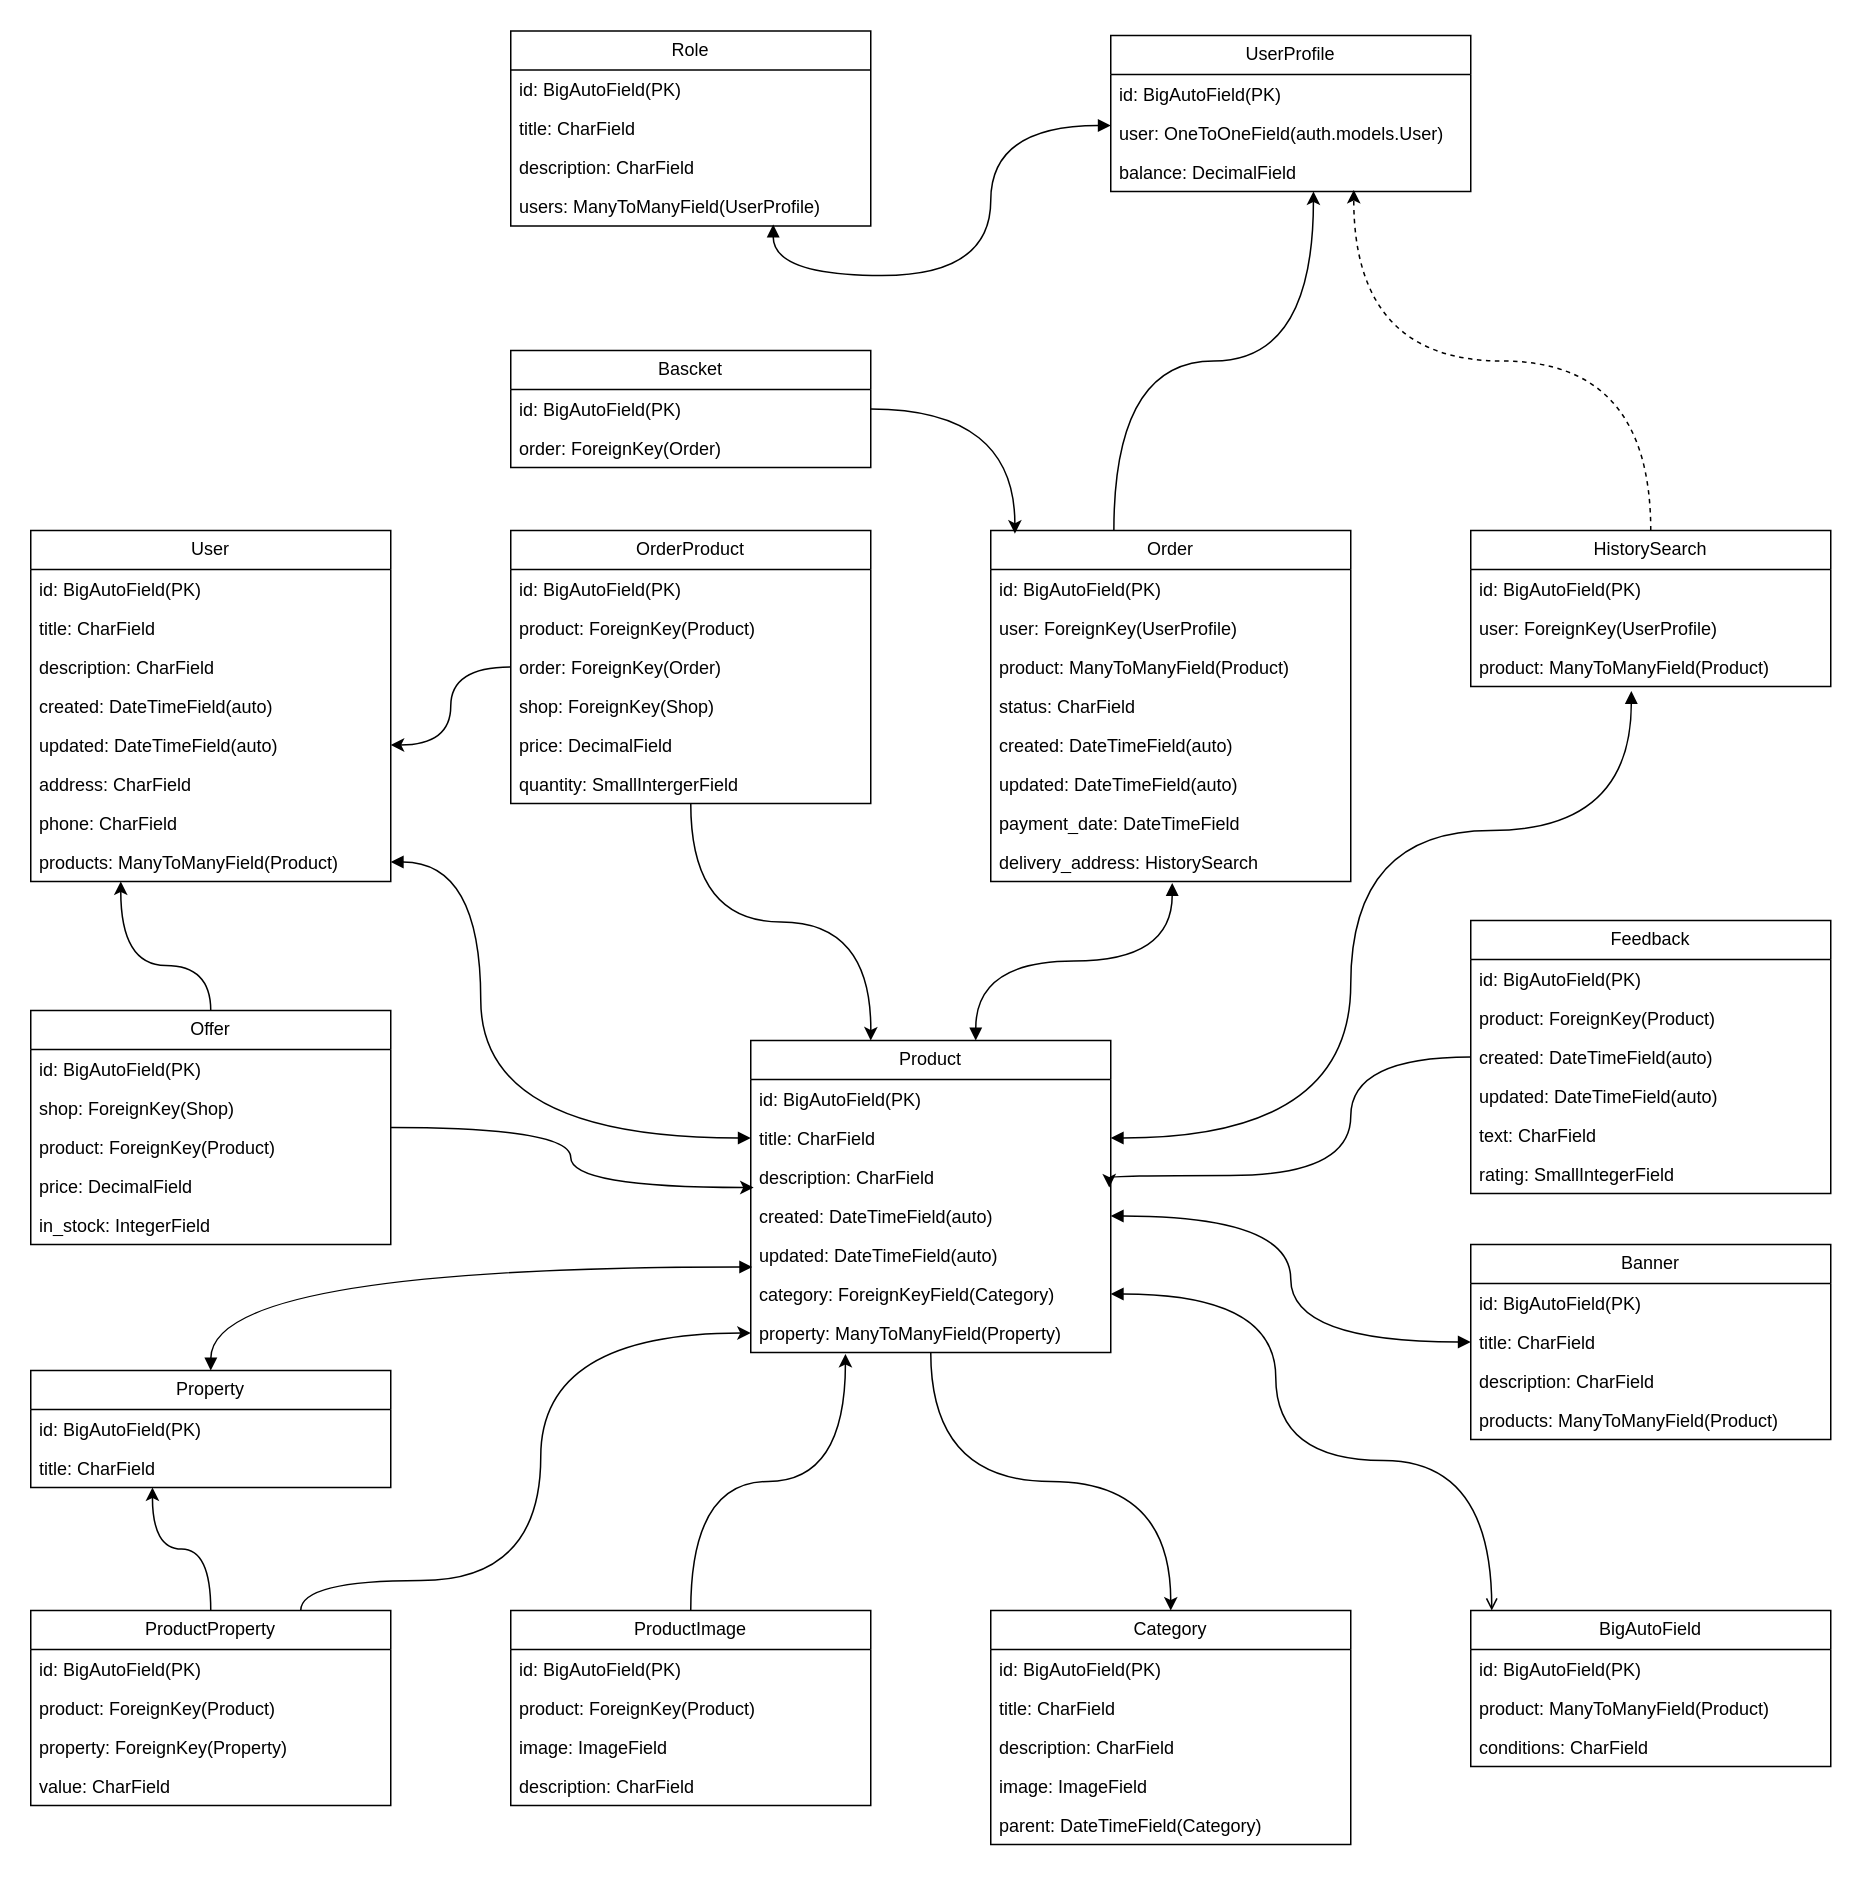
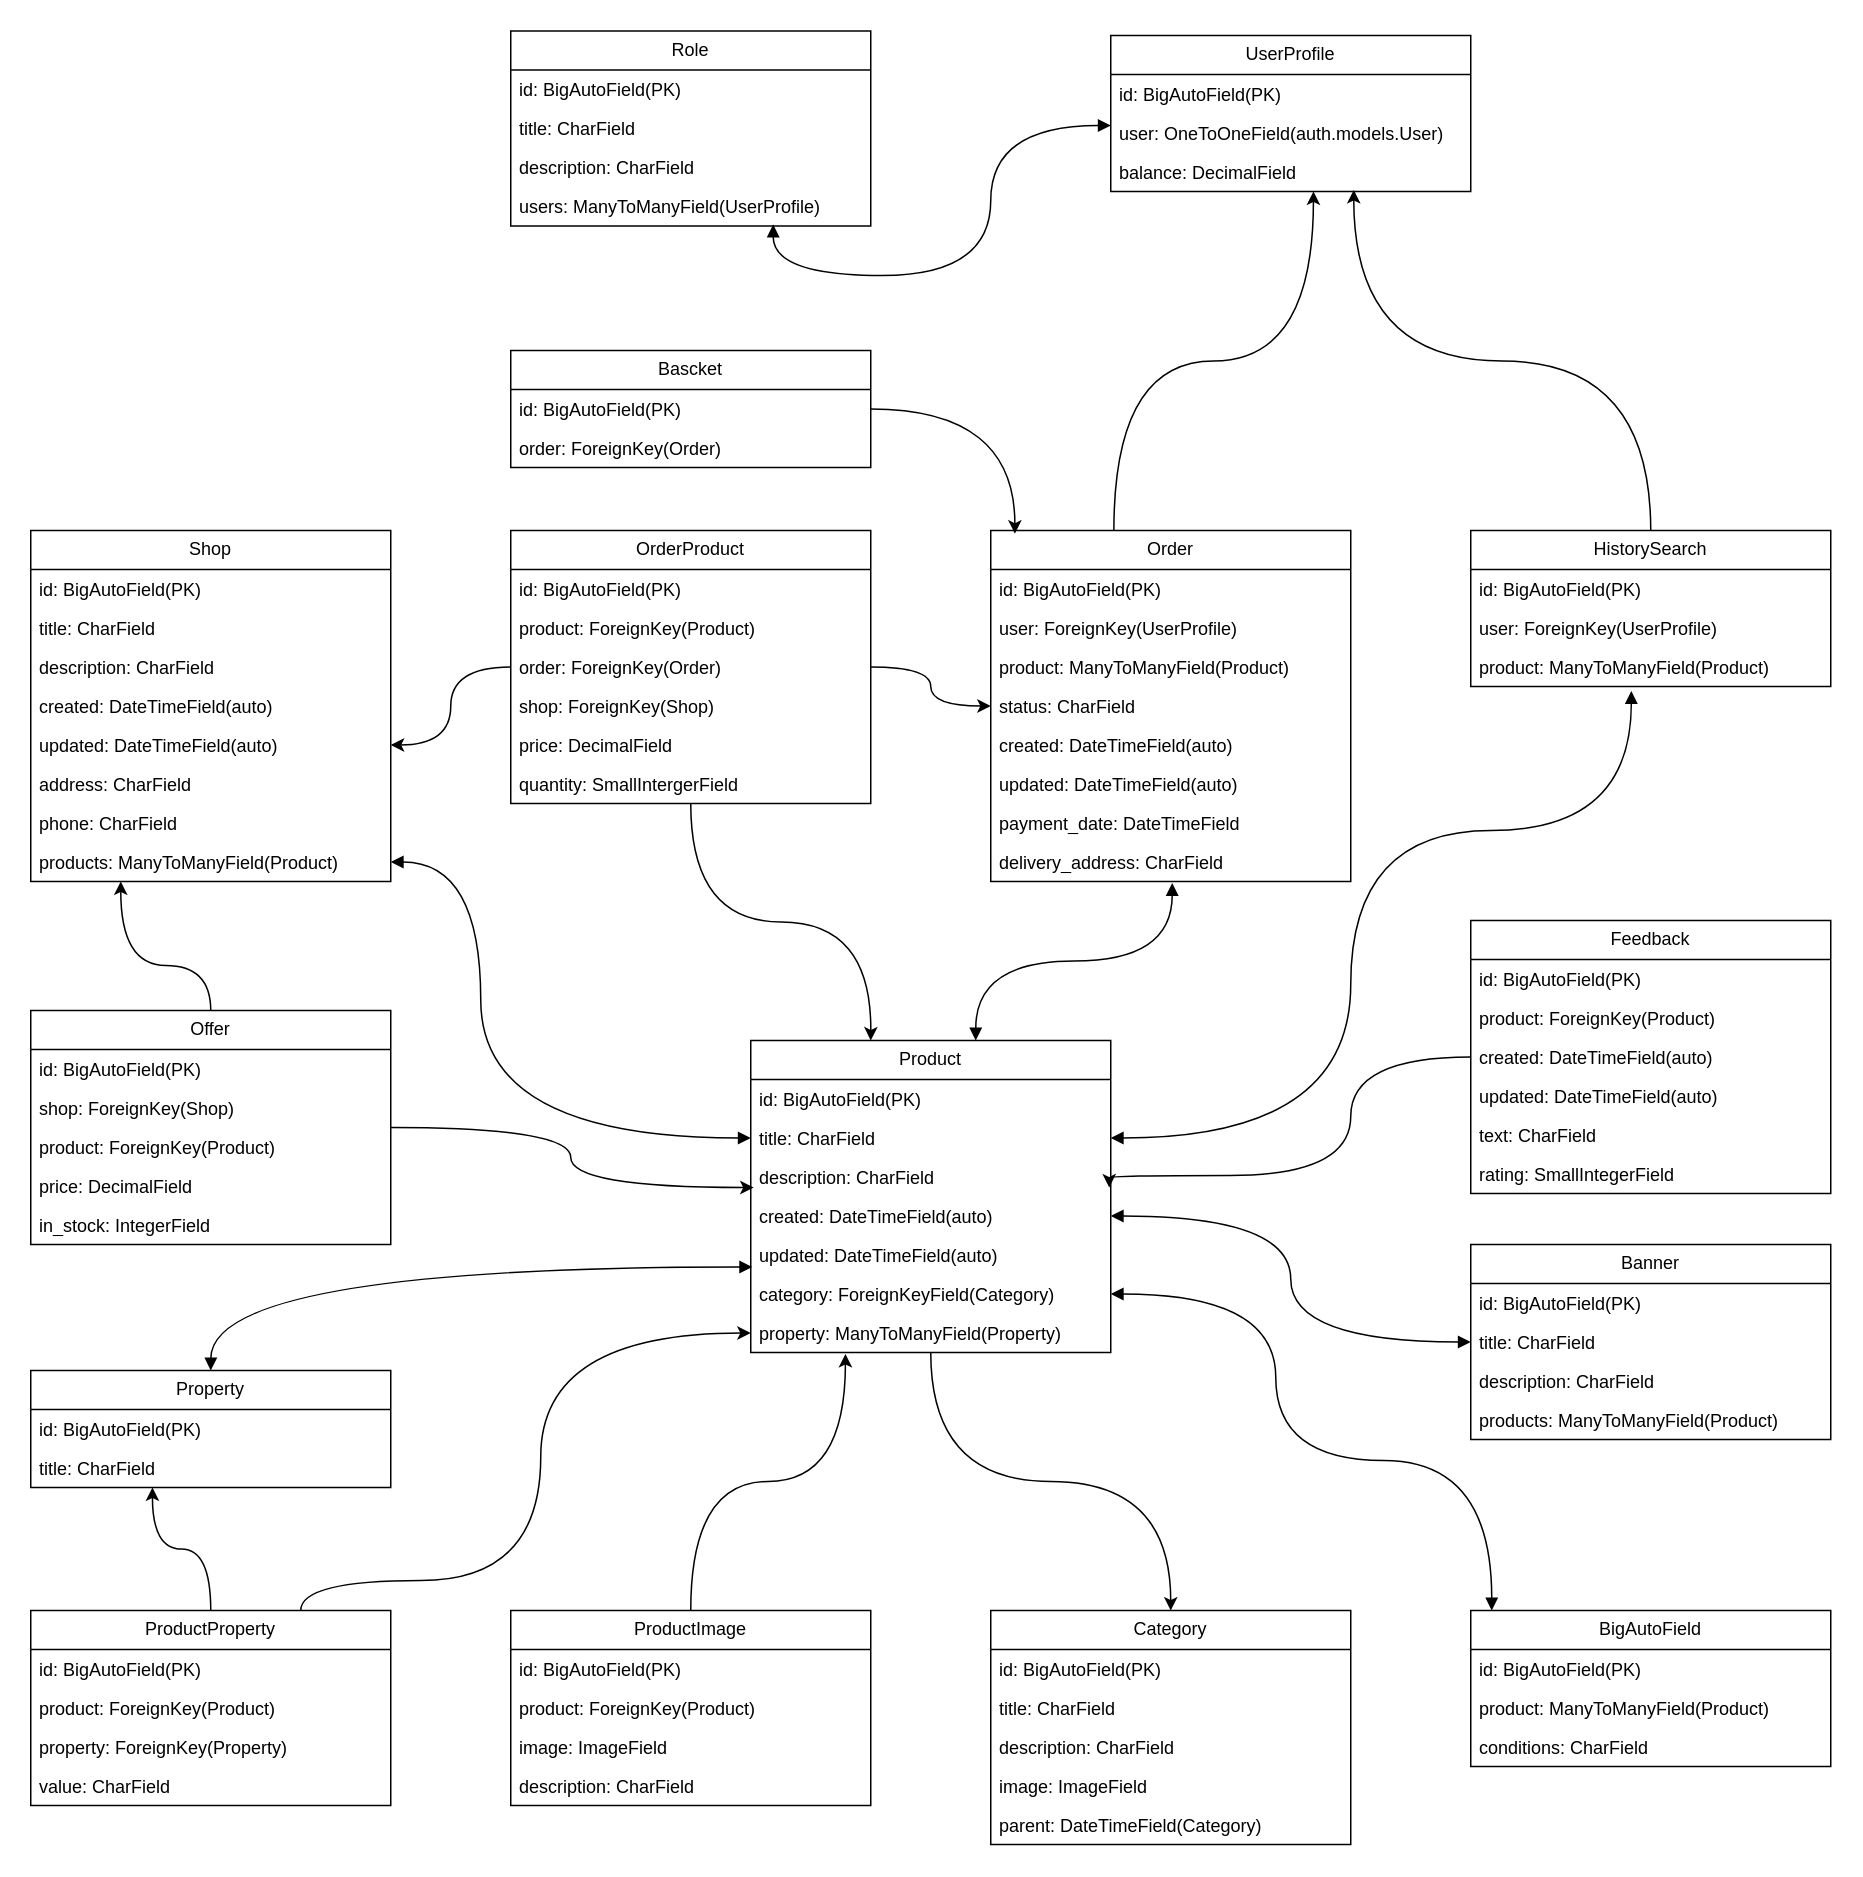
edge "HistorySearch" -> "balance: DecimalField": style dashed -> solid
node "User": label "User" -> "Shop"
edge "OrderProduct" -> "status: CharField": added
node "delivery_address: HistorySearch": label "delivery_address: HistorySearch" -> "delivery_address: CharField"
edge "category: ForeignKeyField(Category)" -- "BigAutoField": arrowhead open -> block
